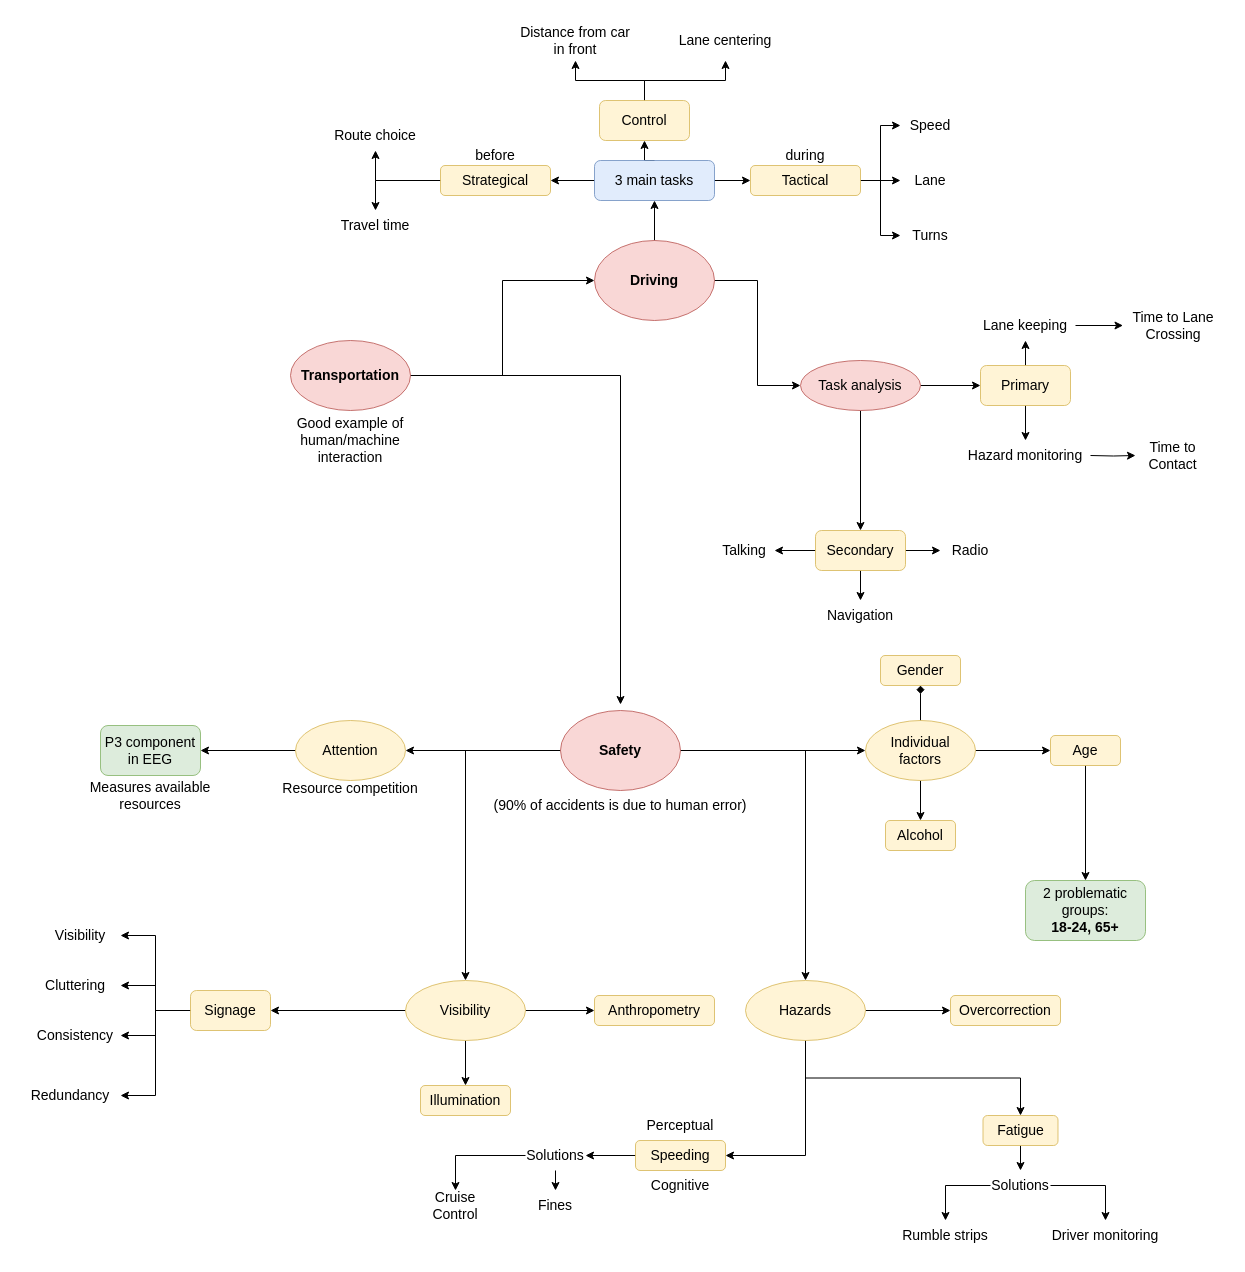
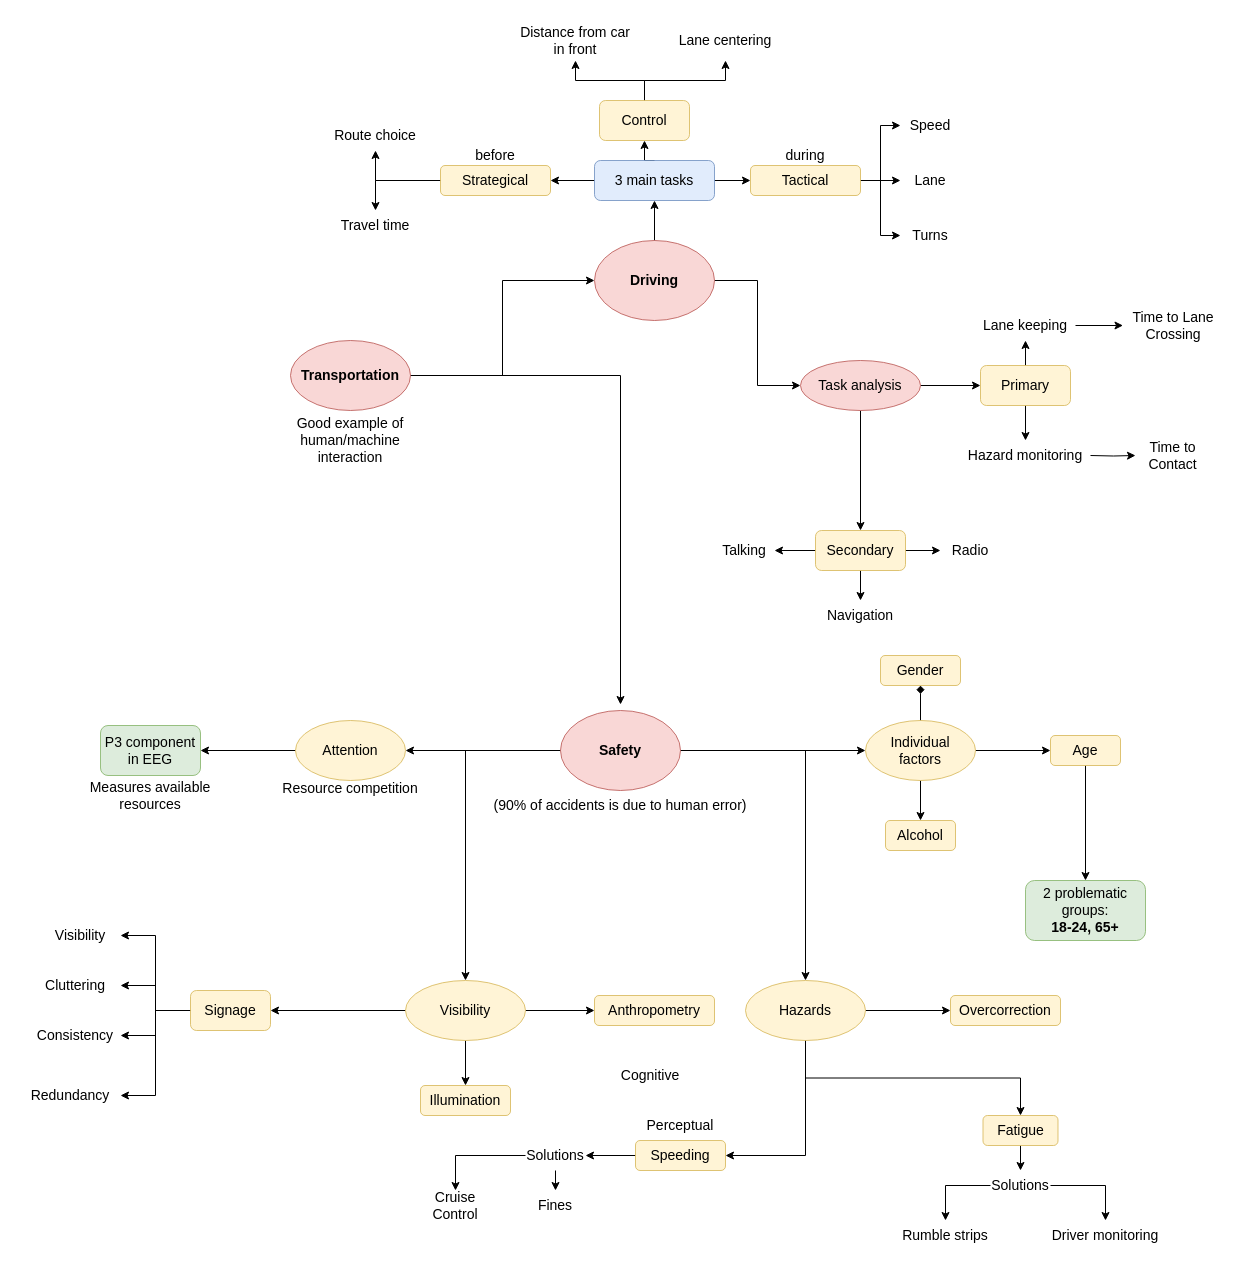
node "Cognitive": moved (681, 1186) -> (651, 1076)
